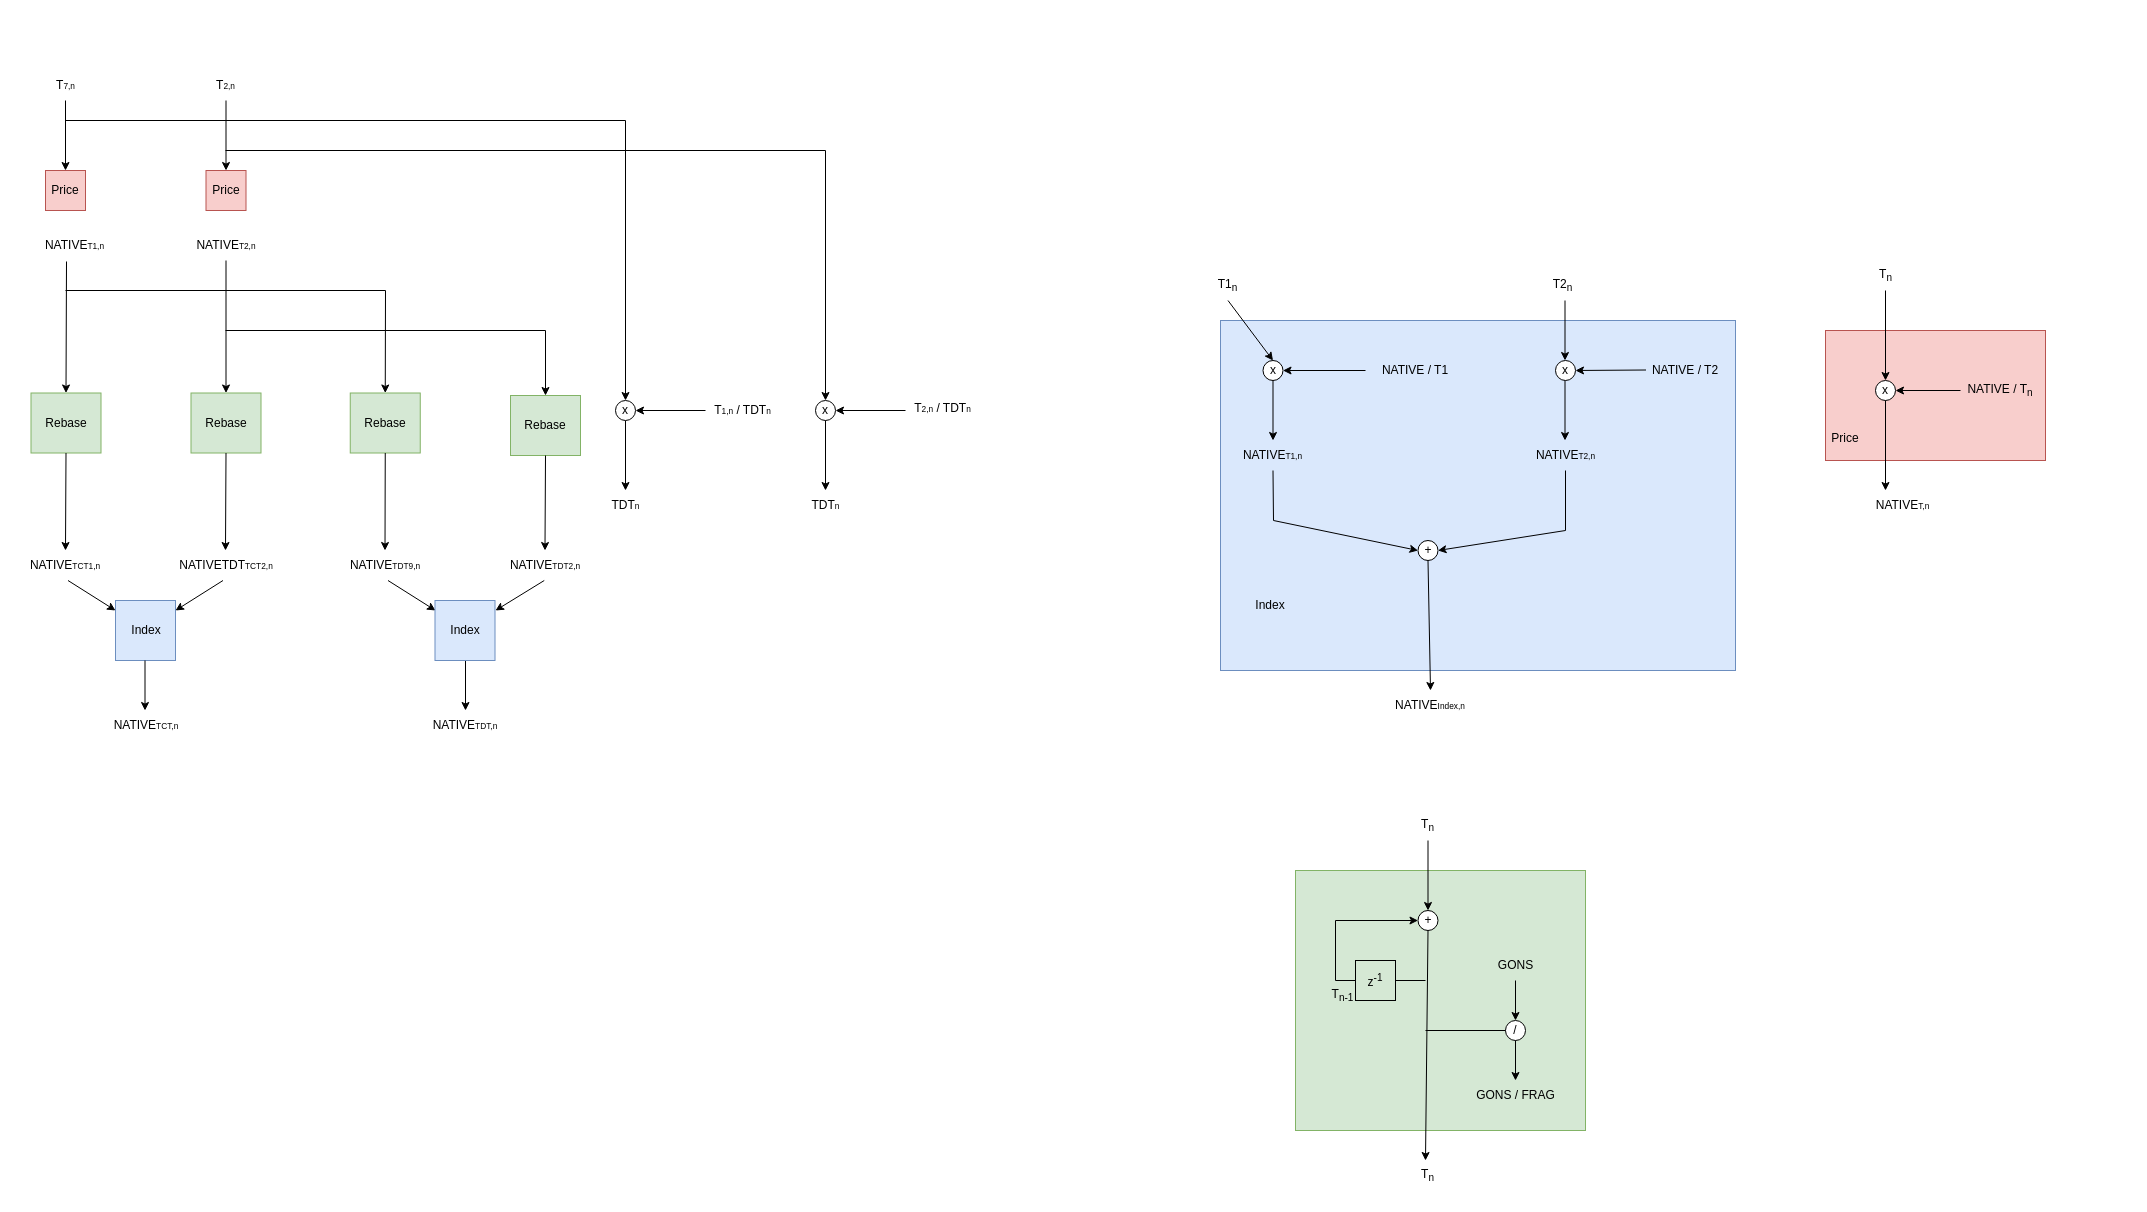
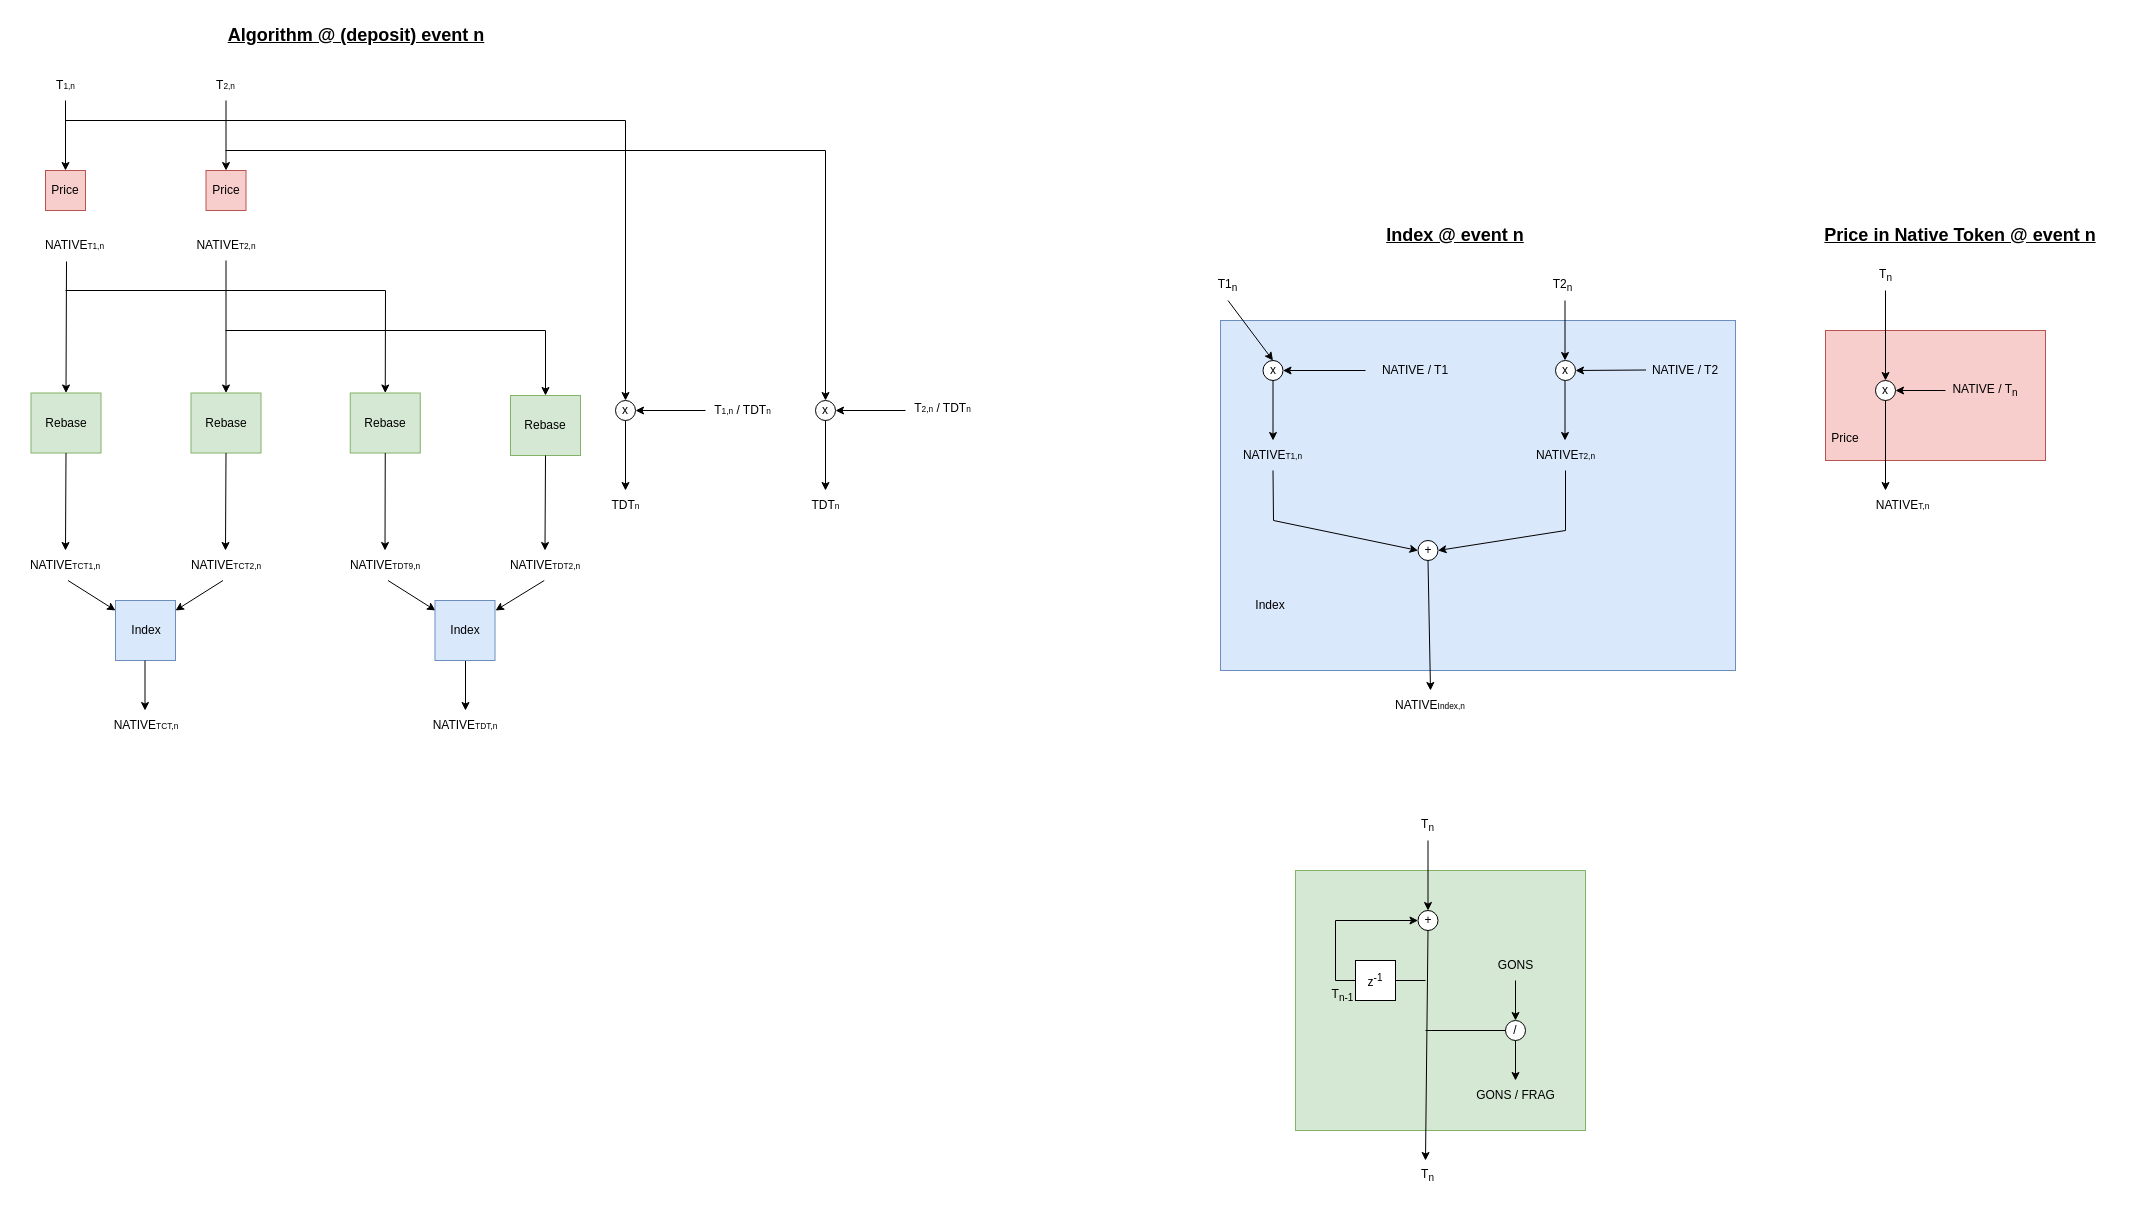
node "Algorithm @ (deposit) event n": added
node "T7,n": label "T7,n" -> "T1,n"
node "Index @ event n": added
node "Price in Native Token @ event n": added
node "NATIVE / Tn": moved (2001, 391) -> (1986, 391)
node "NATIVETDTTCT2,n": label "NATIVETDTTCT2,n" -> "NATIVETCT2,n"
node "z-1": fillcolor #d5e8d4 -> #ffffff
